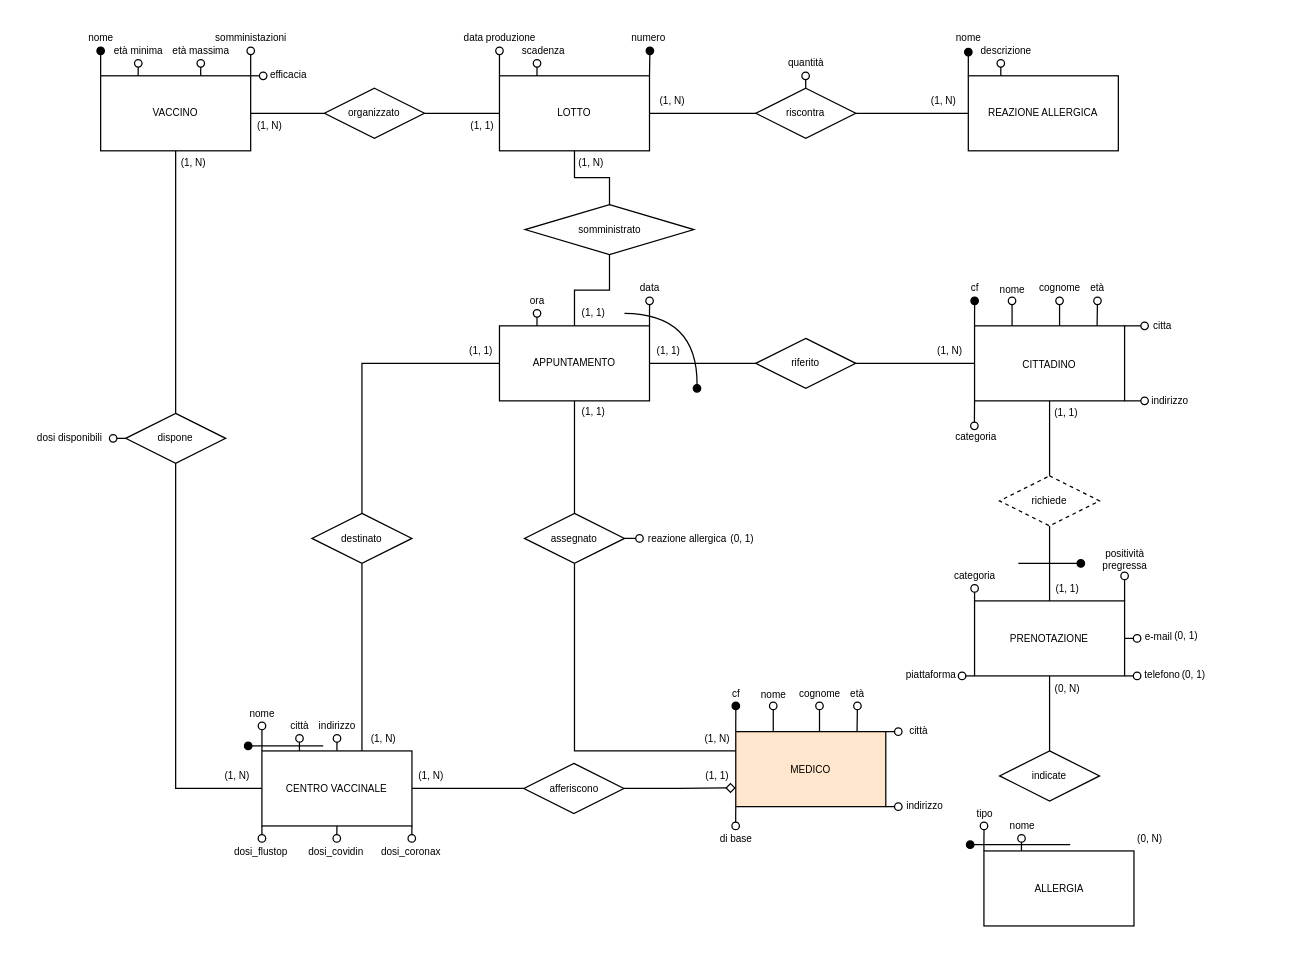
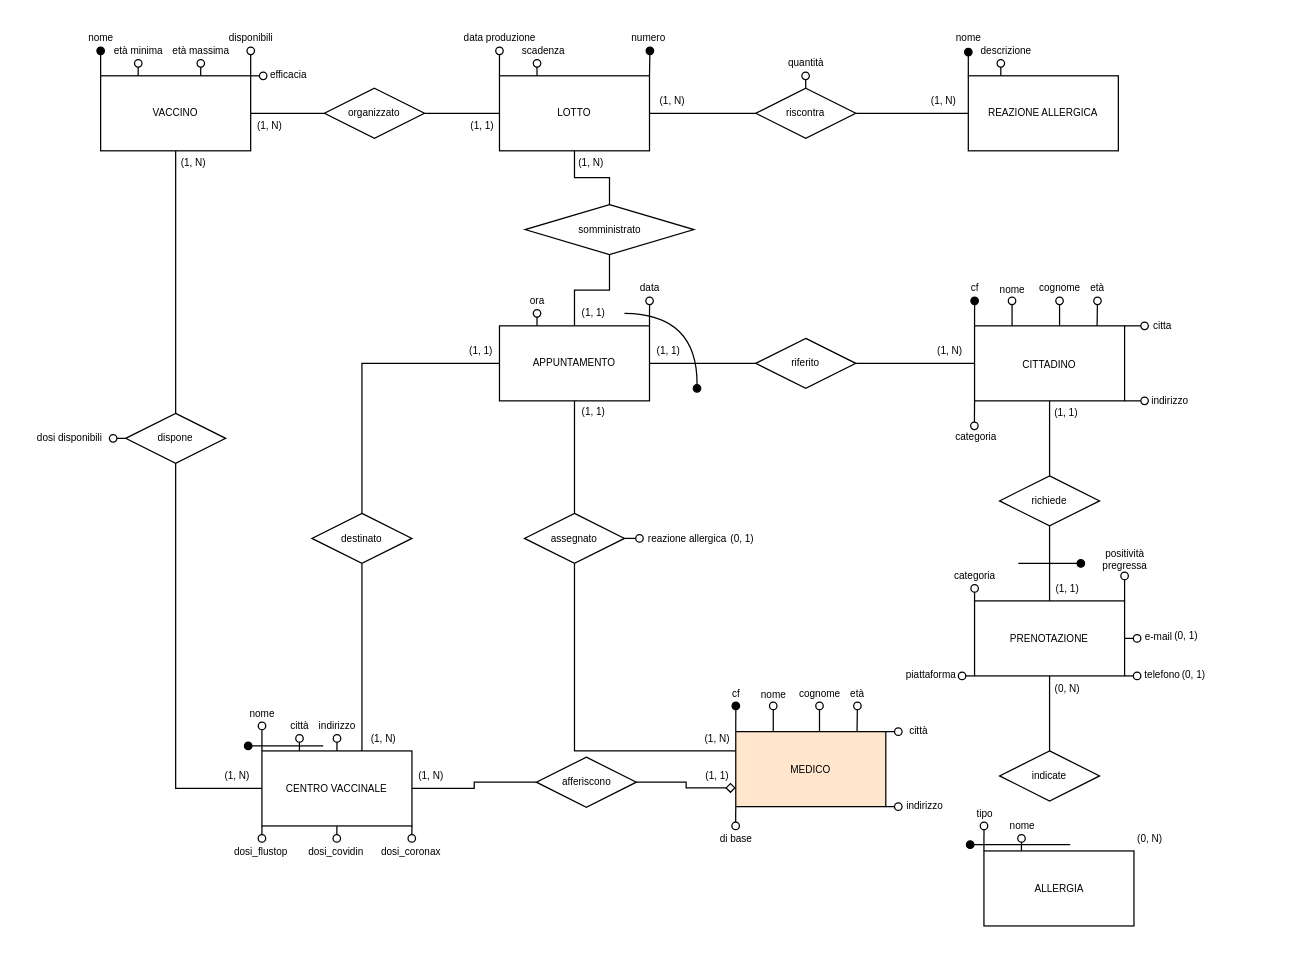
node "somministazioni": label "somministazioni" -> "disponibili"
node "richiede": style dashed -> solid
node "afferiscono": moved (574, 788) -> (586, 782)
